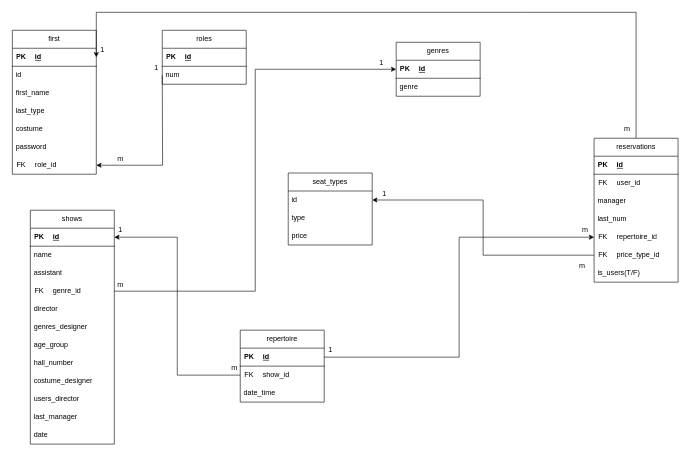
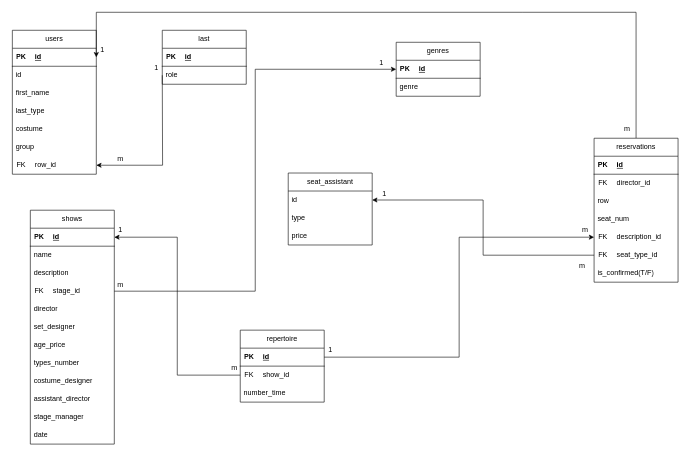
node "first": label "first" -> "users"
node "roles": label "roles" -> "last"
node "num": label "num" -> "role"
node "password": label "password" -> "group"
node "role_id": label "role_id" -> "row_id"
node "seat_types": label "seat_types" -> "seat_assistant"
node "user_id": label "user_id" -> "director_id"
node "manager": label "manager" -> "row"
node "last_num": label "last_num" -> "seat_num"
node "repertoire_id": label "repertoire_id" -> "description_id"
node "price_type_id": label "price_type_id" -> "seat_type_id"
node "assistant": label "assistant" -> "description"
node "is_users(T/F)": label "is_users(T/F)" -> "is_confirmed(T/F)"
node "genre_id": label "genre_id" -> "stage_id"
node "genres_designer": label "genres_designer" -> "set_designer"
node "age_group": label "age_group" -> "age_price"
node "hall_number": label "hall_number" -> "types_number"
node "date_time": label "date_time" -> "number_time"
node "users_director": label "users_director" -> "assistant_director"
node "last_manager": label "last_manager" -> "stage_manager"
